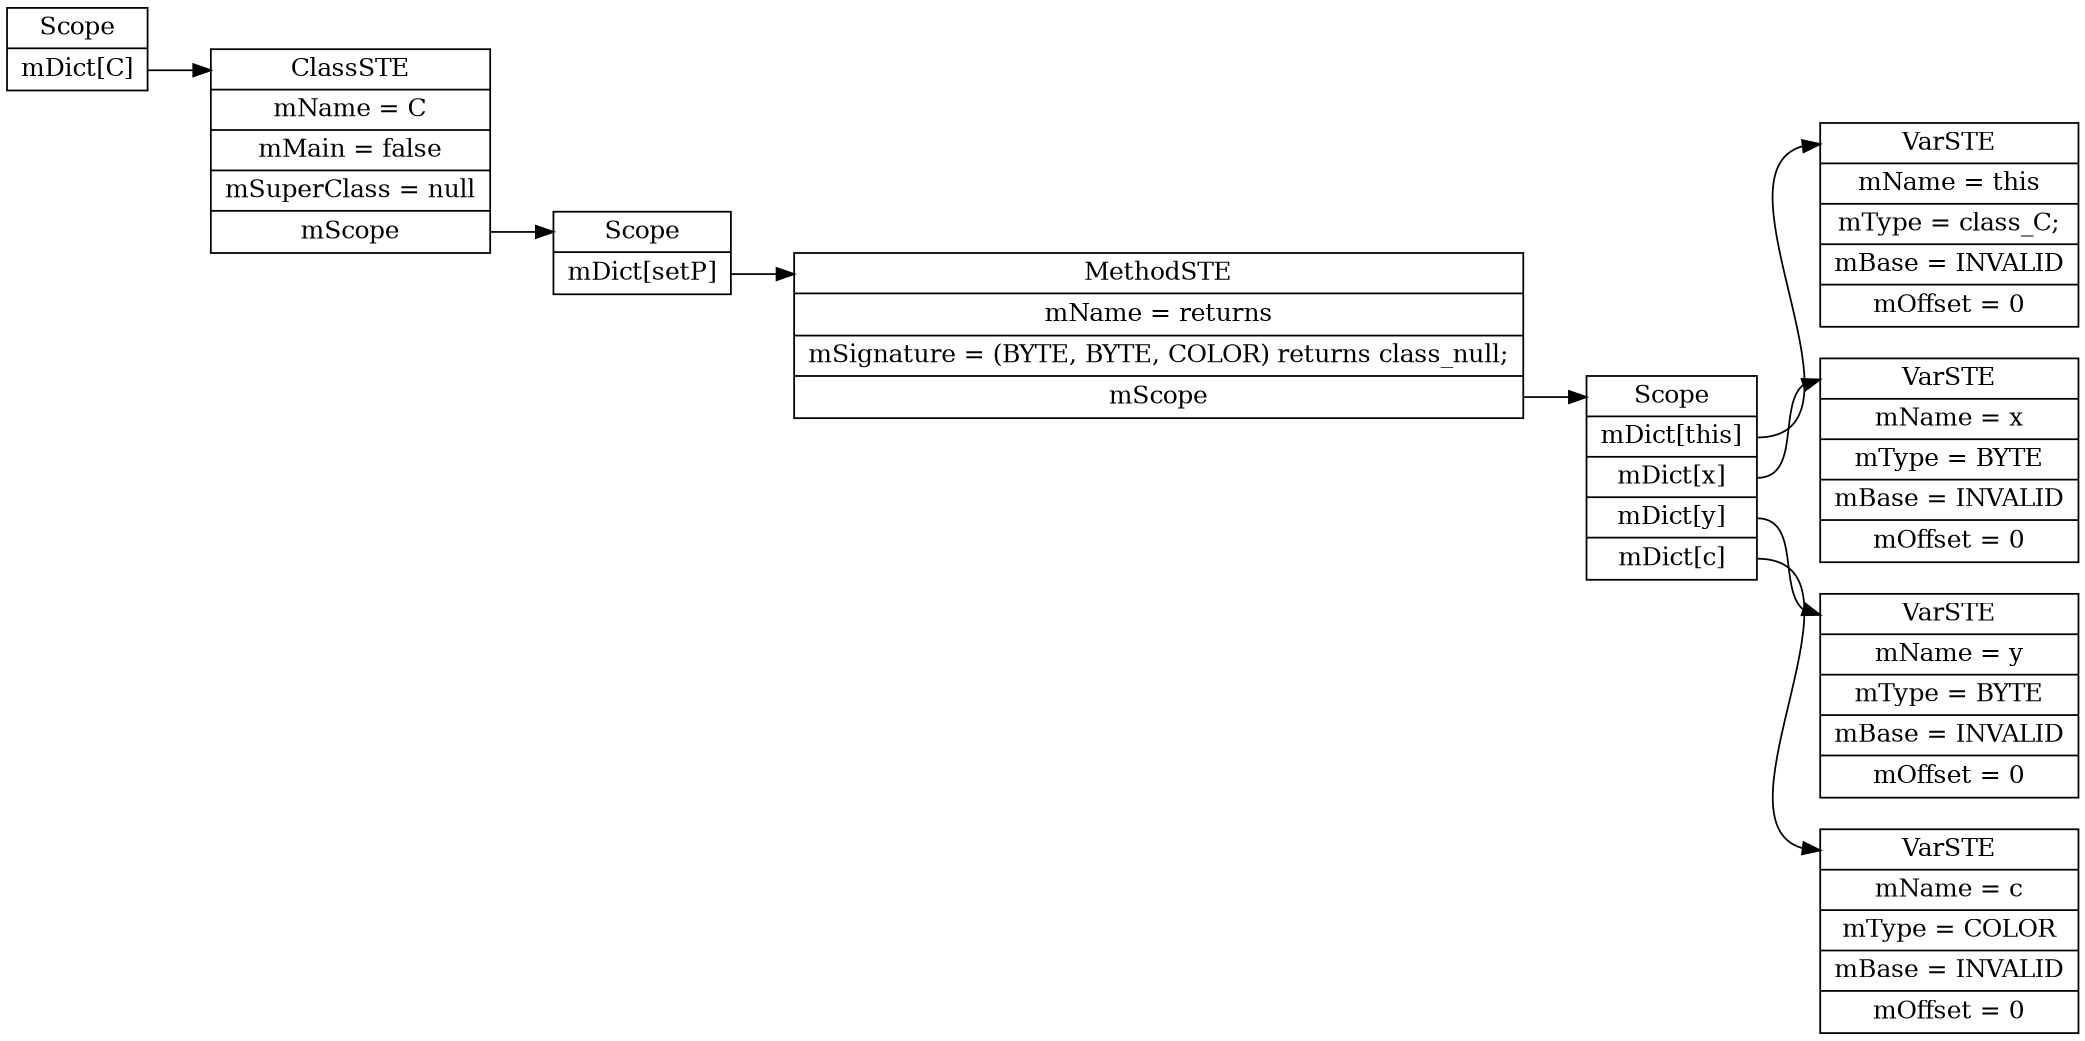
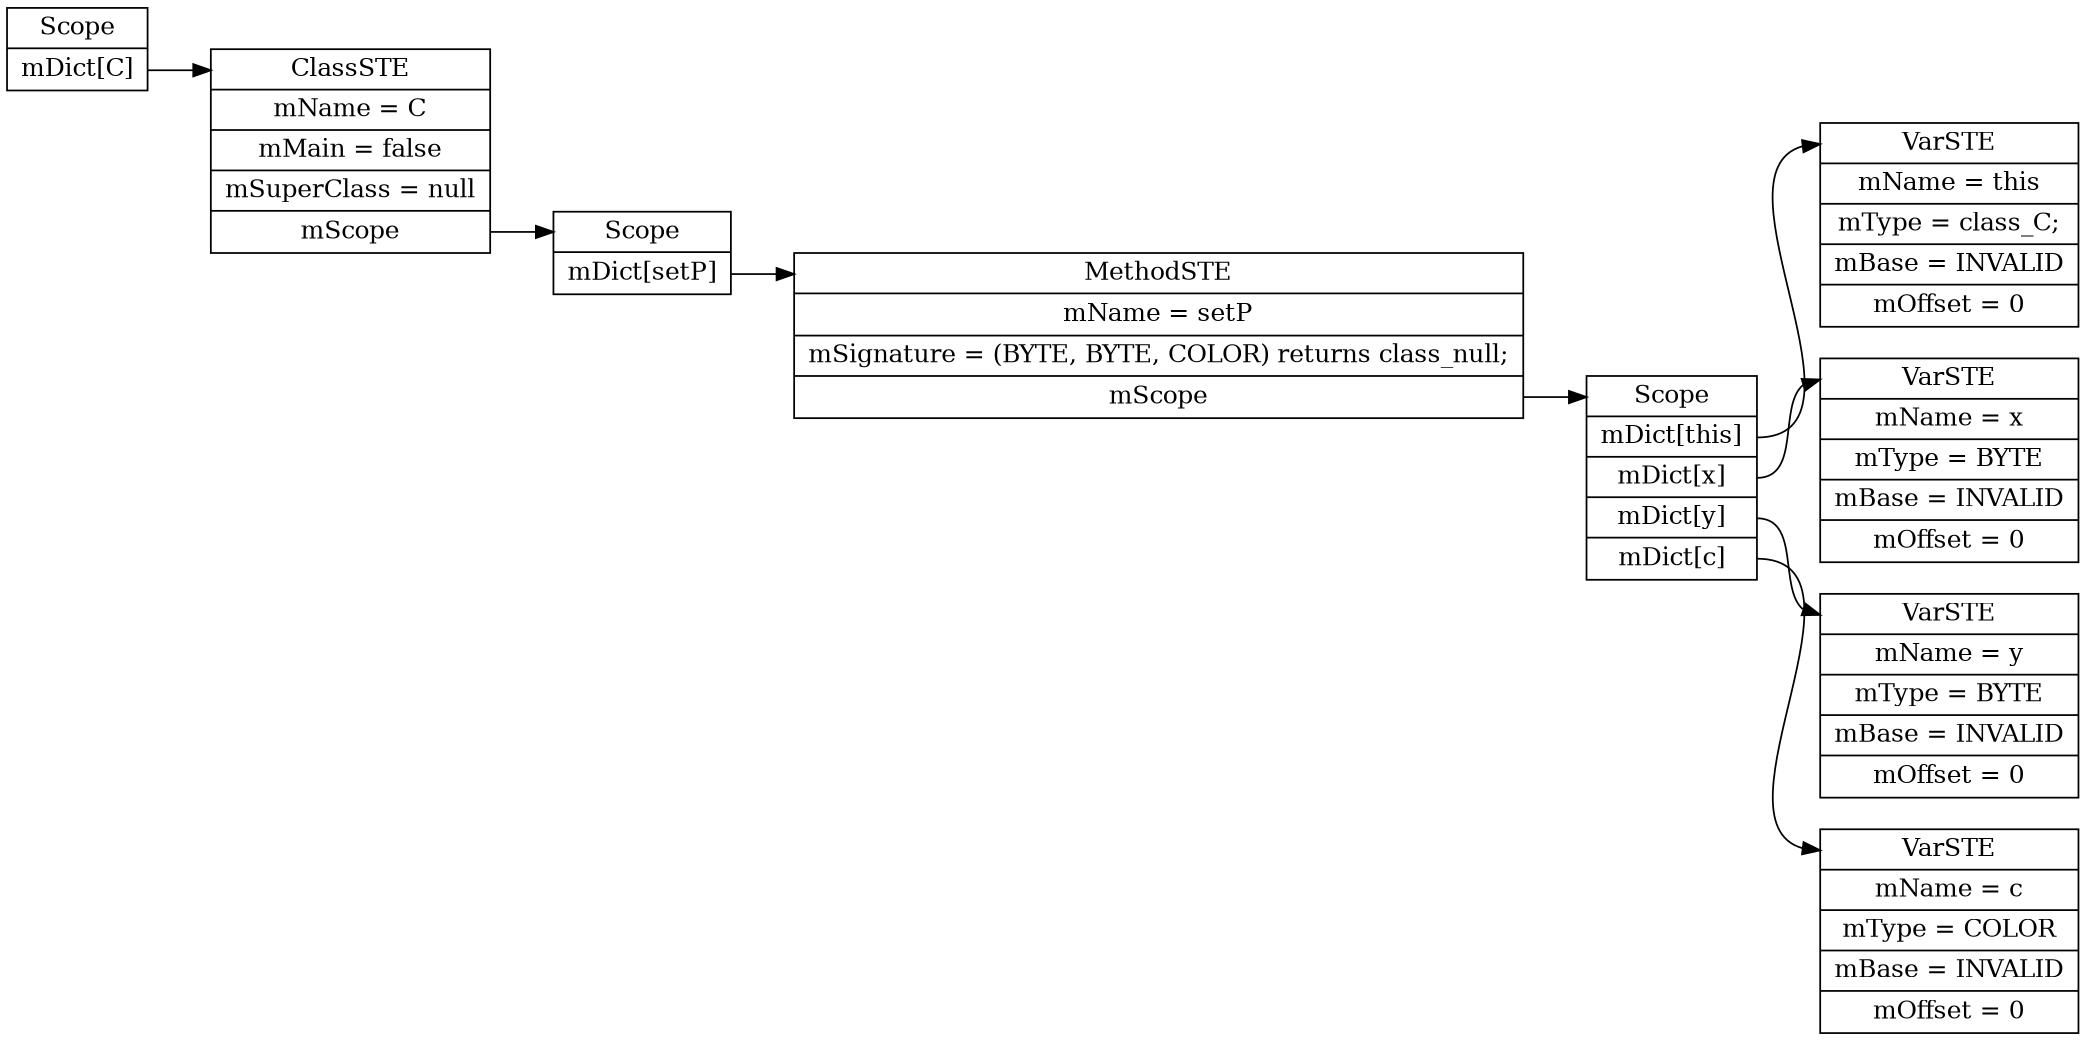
node "MethodSTE": text "mName = returns" -> "mName = setP"
